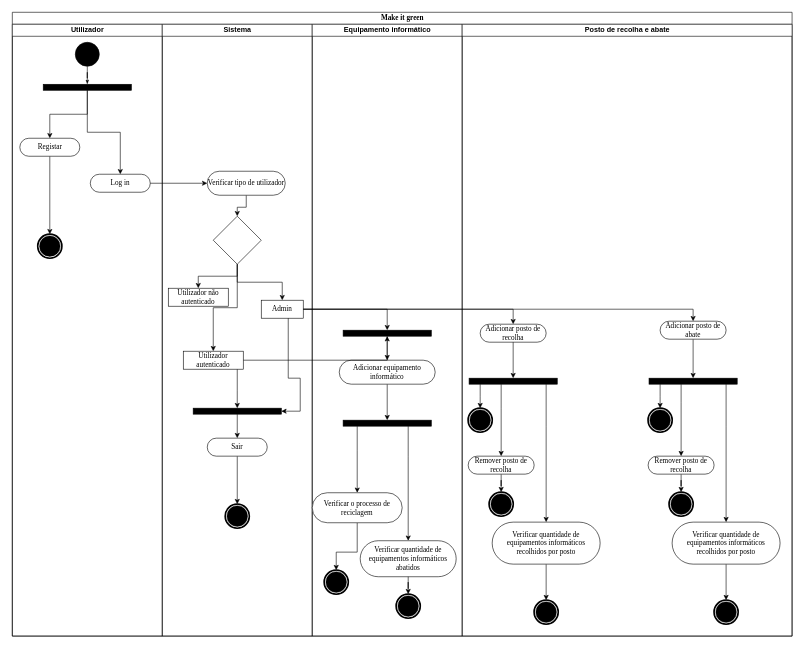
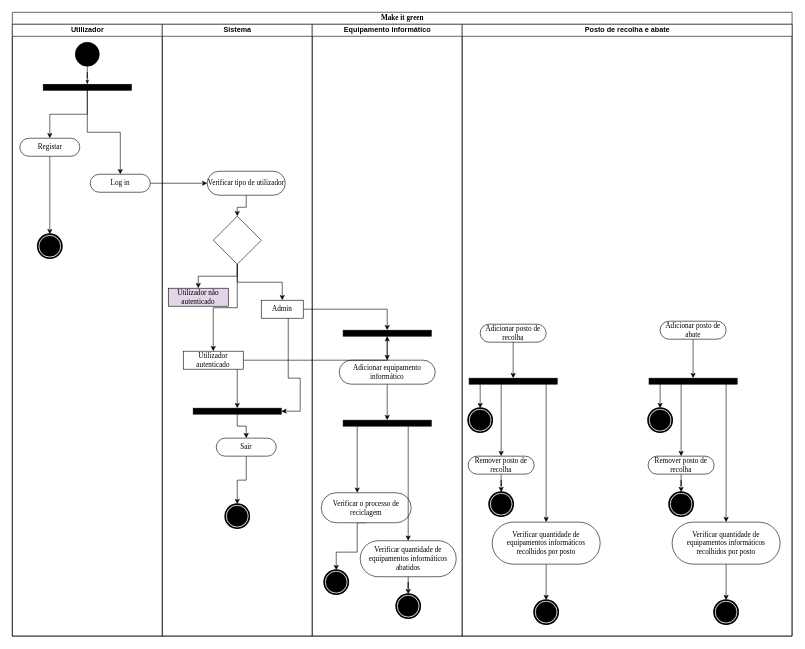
node "Utilizador não autenticado": fillcolor #ffffff -> #e1d5e7
edge "Admin" -> "Adicionar posto de abate": removed
edge "Admin" -> "Adicionar posto de recolha": removed
node "Sair": moved (237, 447) -> (246, 447)
node "Verificar o processo de reciclagem": moved (357, 508) -> (366, 508)
